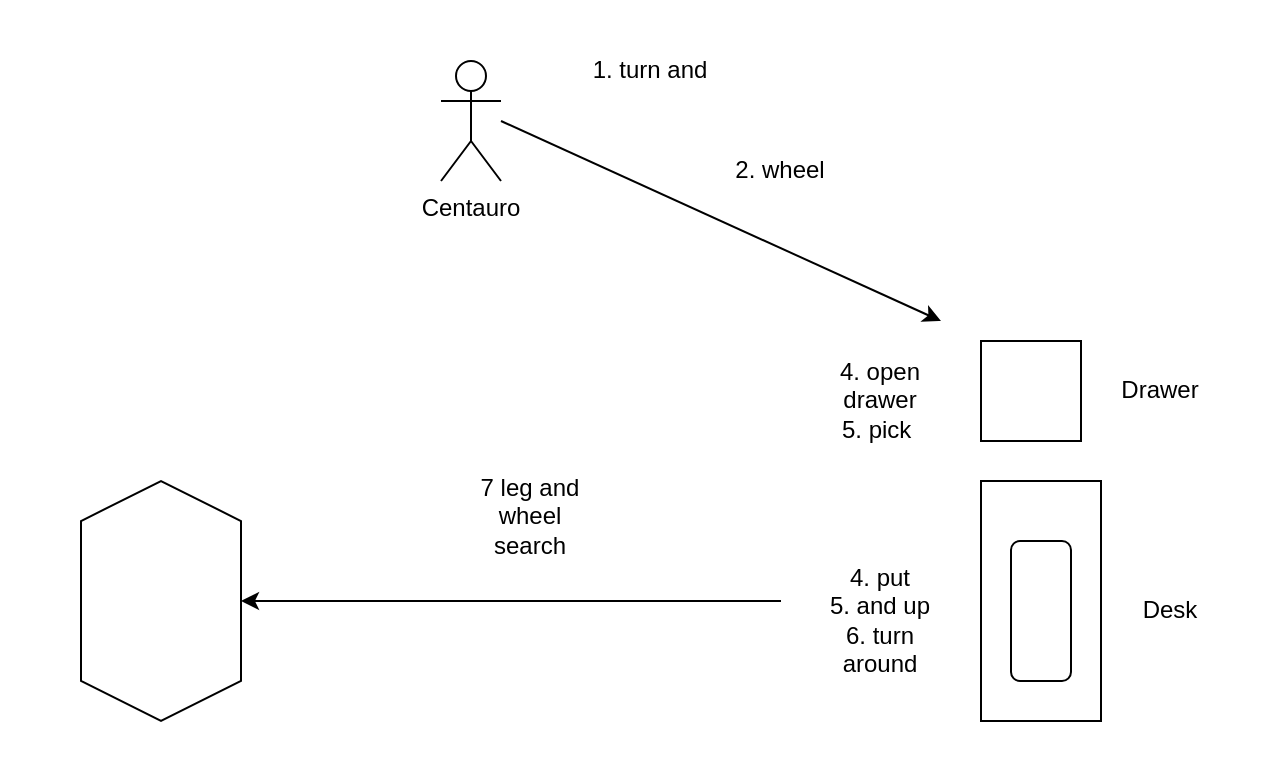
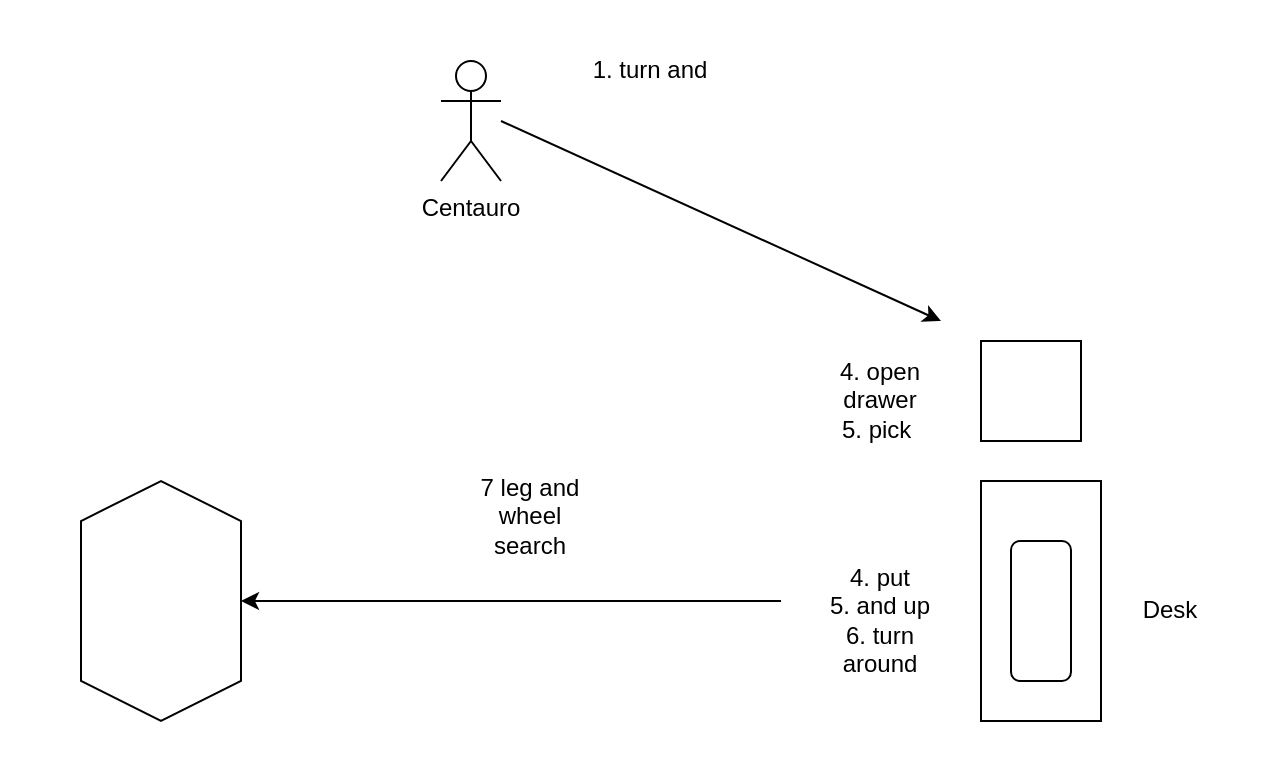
node "2. wheel": removed
node "Drawer": removed
